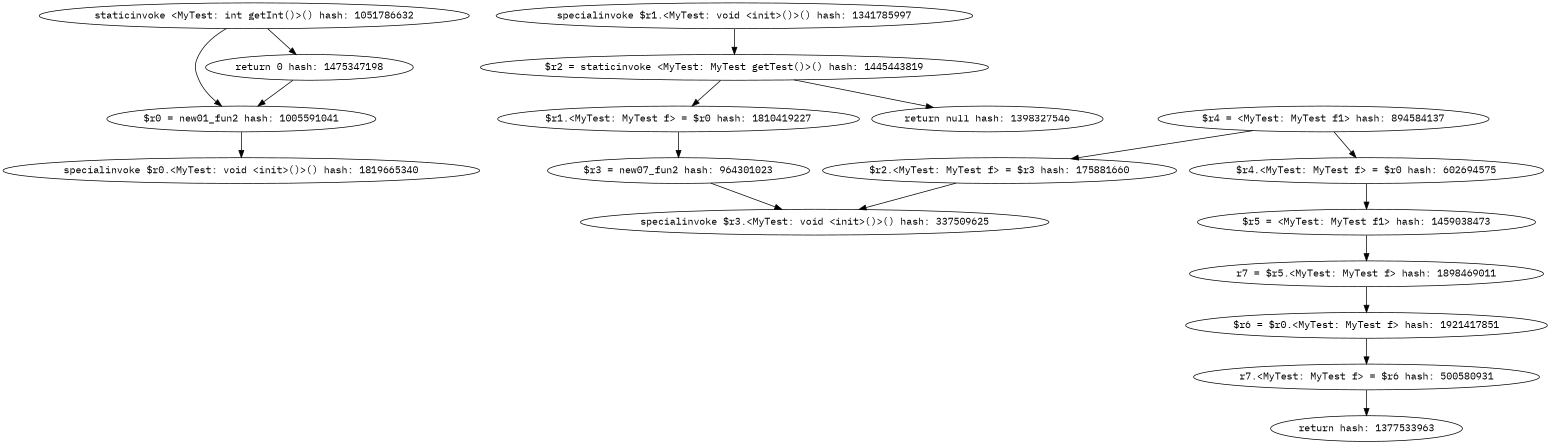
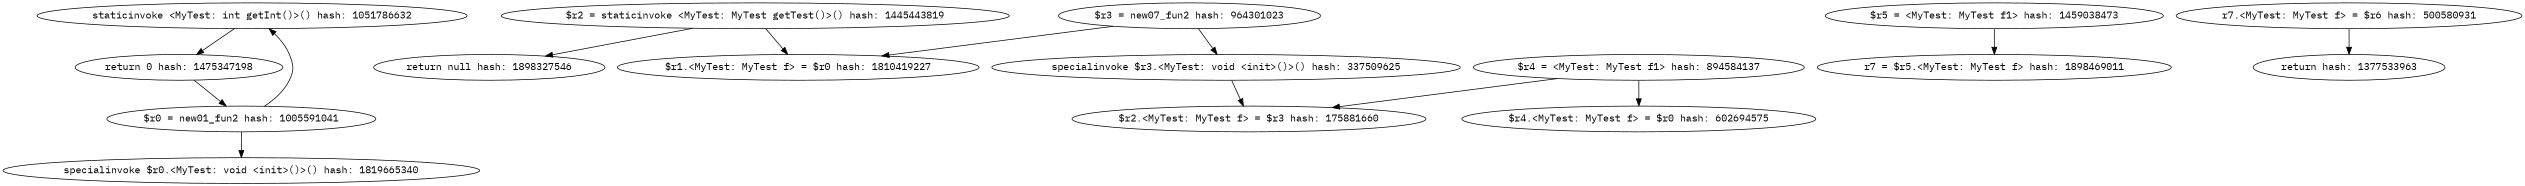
node "specialinvoke $r1.<MyTest: void <init>()>() hash: 1341785997": removed
edge "staticinvoke <MyTest: int getInt()>() hash: 1051786632" -> "$r0 = new01_fun2 hash: 1005591041": reversed
node "return null hash: 1398327546": label "return null hash: 1398327546" -> "return null hash: 1898327546"
edge "$r1.<MyTest: MyTest f> = $r0 hash: 1810419227" -> "$r3 = new07_fun2 hash: 964301023": reversed
edge "$r4.<MyTest: MyTest f> = $r0 hash: 602694575" -> "$r5 = <MyTest: MyTest f1> hash: 1459038473": removed
edge "$r2.<MyTest: MyTest f> = $r3 hash: 175881660" -> "specialinvoke $r3.<MyTest: void <init>()>() hash: 337509625": reversed
node "$r6 = $r0.<MyTest: MyTest f> hash: 1921417851": removed
